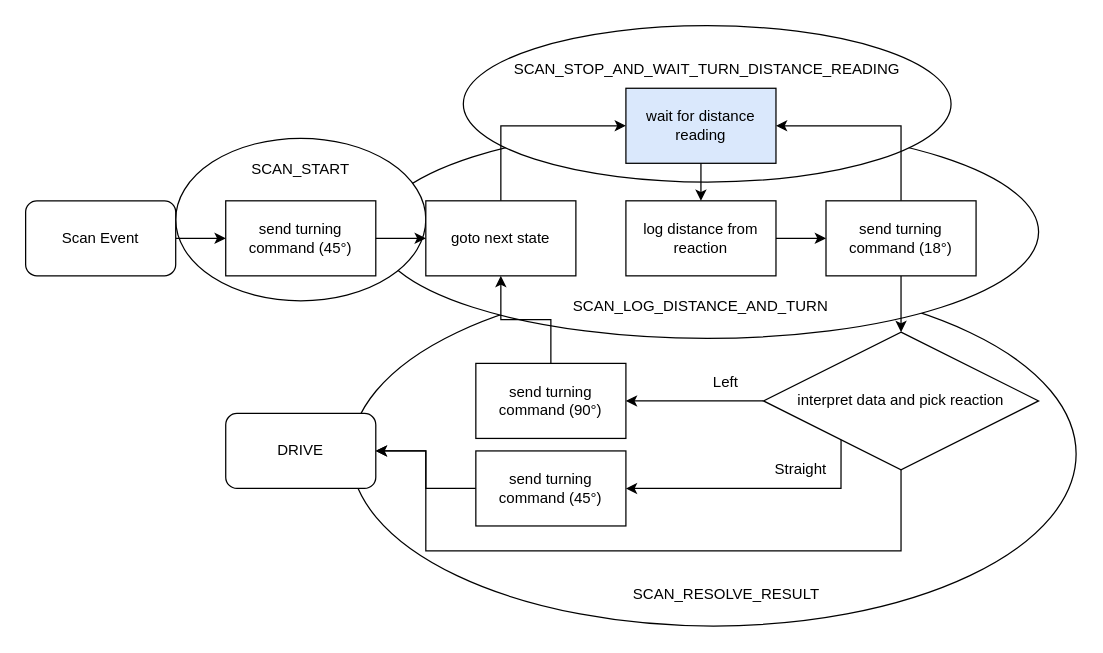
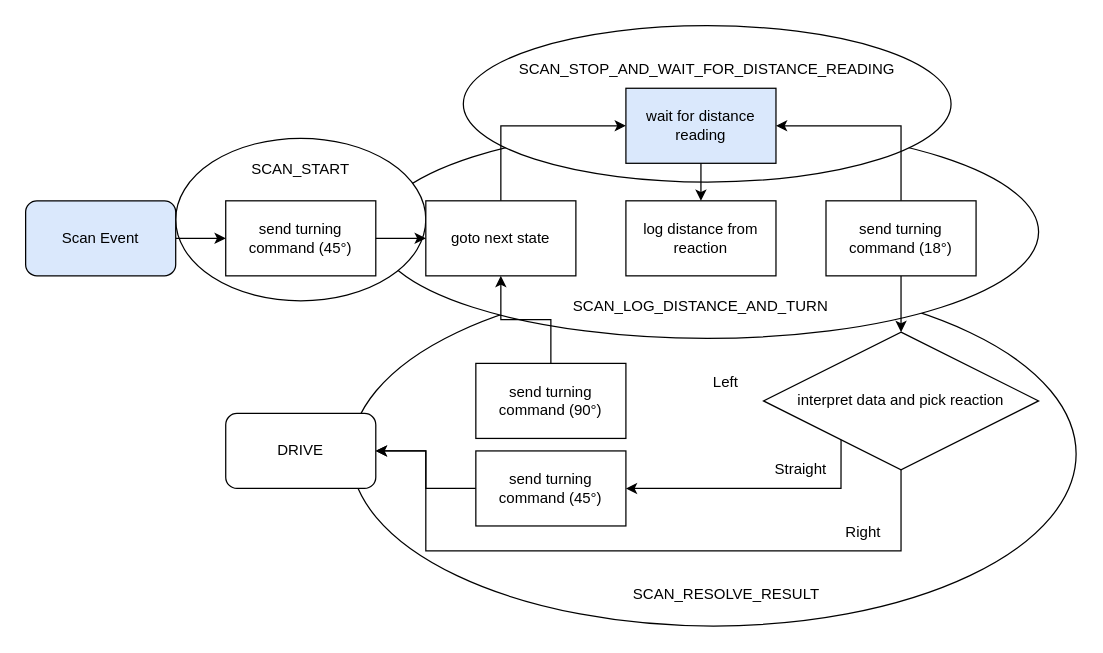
node "SCAN_STOP_AND_WAIT_TURN_DISTANCE_READING": label "SCAN_STOP_AND_WAIT_TURN_DISTANCE_READING" -> "SCAN_STOP_AND_WAIT_FOR_DISTANCE_READING"
node "Scan Event": fillcolor #ffffff -> #dae8fc
edge "log distance from reaction" -> "send turning command (18°)": removed
edge "interpret data and pick reaction" -> "send turning command (90°)": removed
node "Right": added
